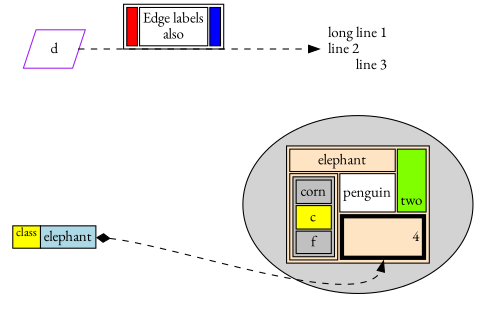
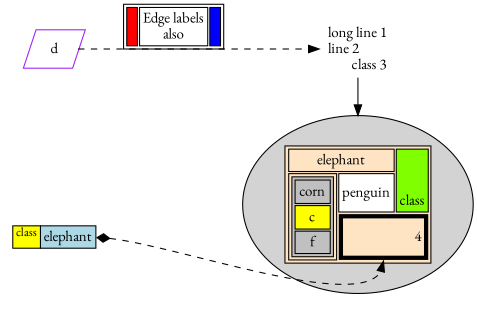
node "long line 1": text "line 3" -> "class 3"
edge "long line 1" -> "elephant": added
node "elephant": text "two" -> "class"
